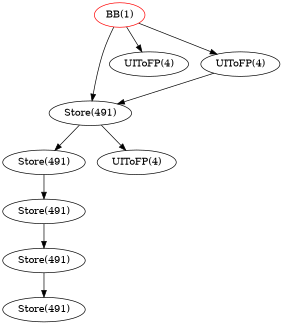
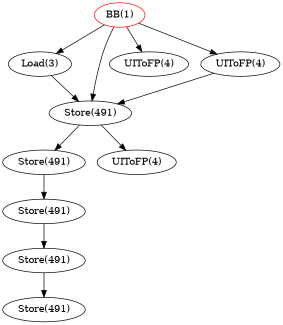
node "Load(3)": added
